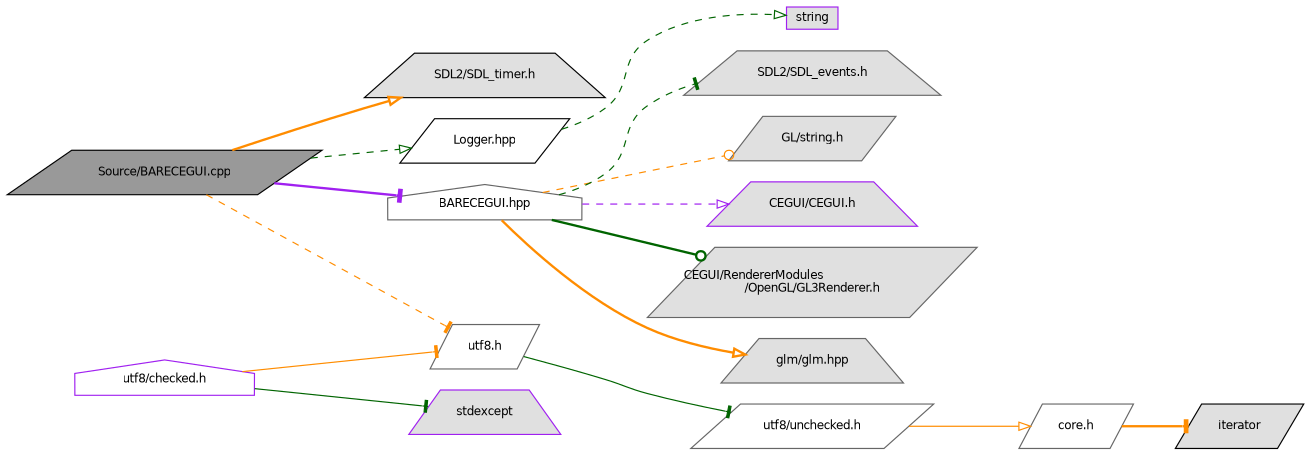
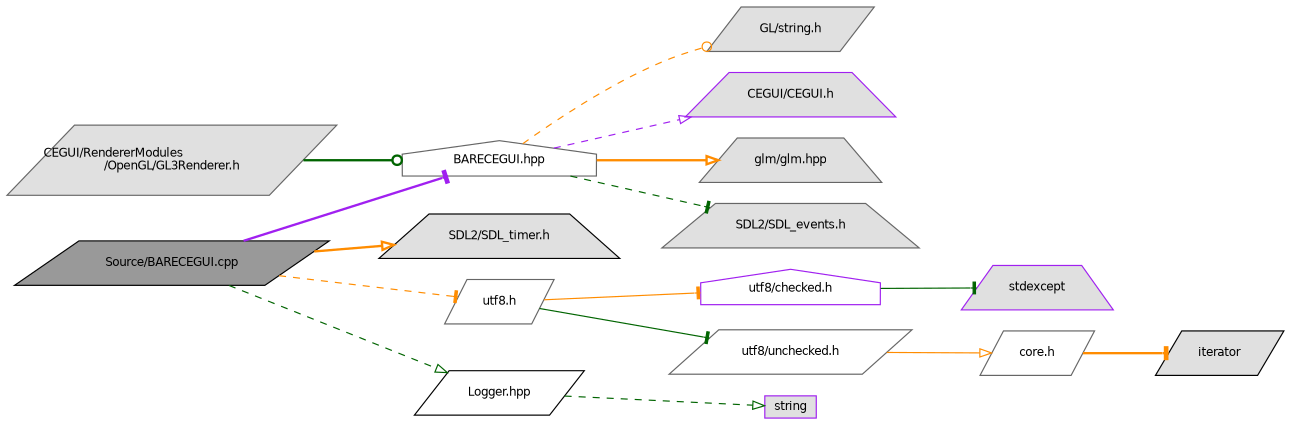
edge "BARECEGUI.hpp" -> "CEGUI/RendererModules /OpenGL/GL3Renderer.h": reversed
edge "utf8/checked.h" -> "utf8.h": reversed
